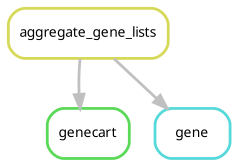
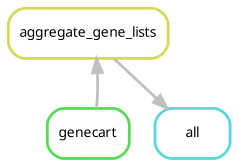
edge "aggregate_gene_lists" -> "genecart": reversed
node "gene": label "gene" -> "all"
